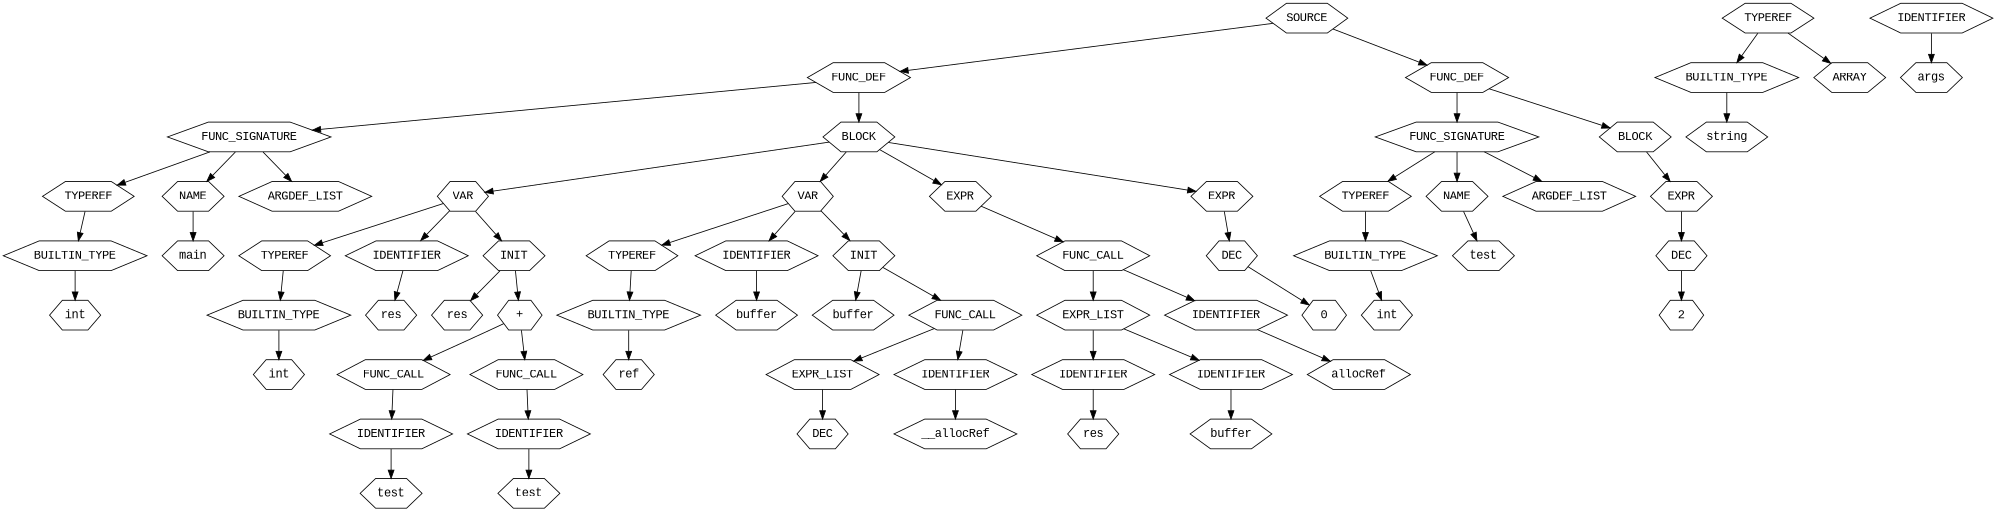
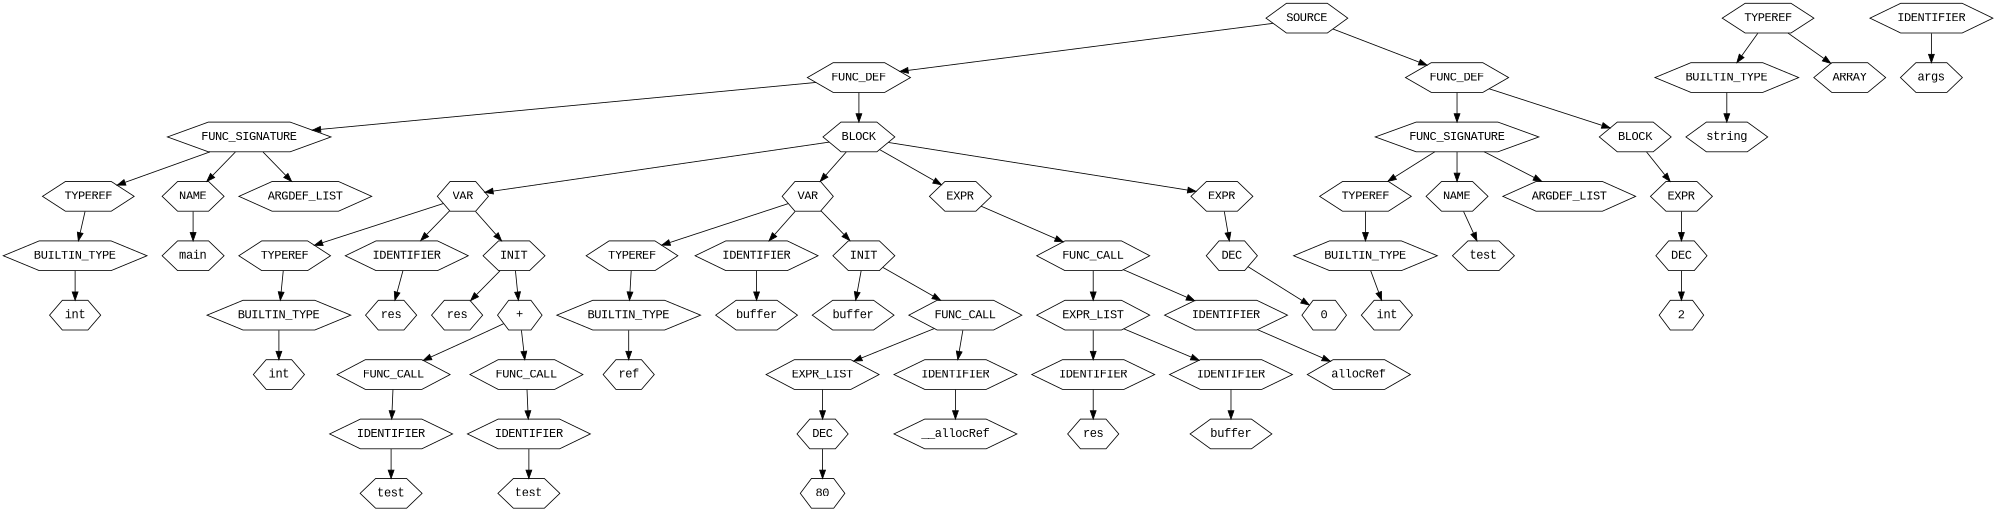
node "80": added
